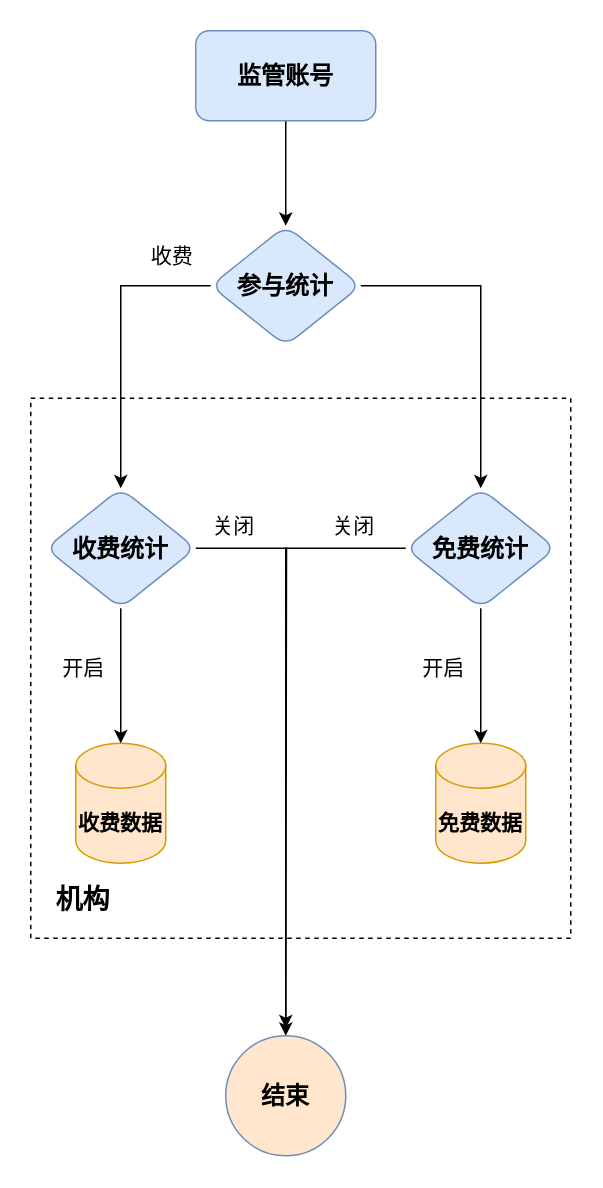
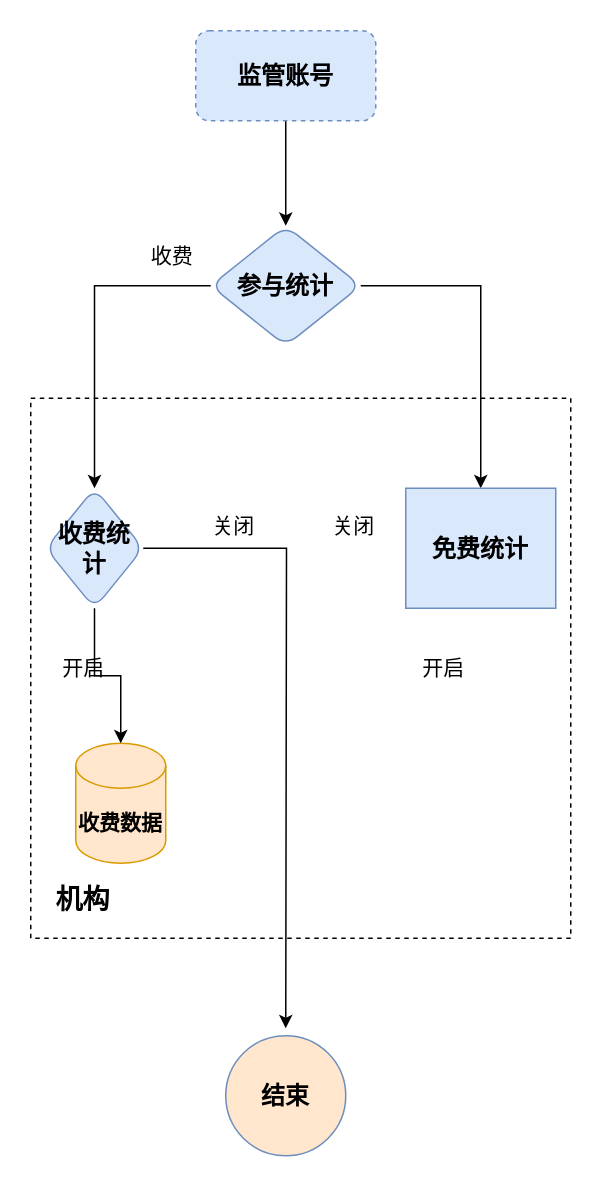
node "监管账号": style solid -> dashed
node "收费统计": size 150x120 -> 98x120
edge "免费统计" -> "结束": removed
node "免费统计": shape diamond -> rectangle
edge "免费统计" -> "免费数据": removed
node "免费数据": removed
